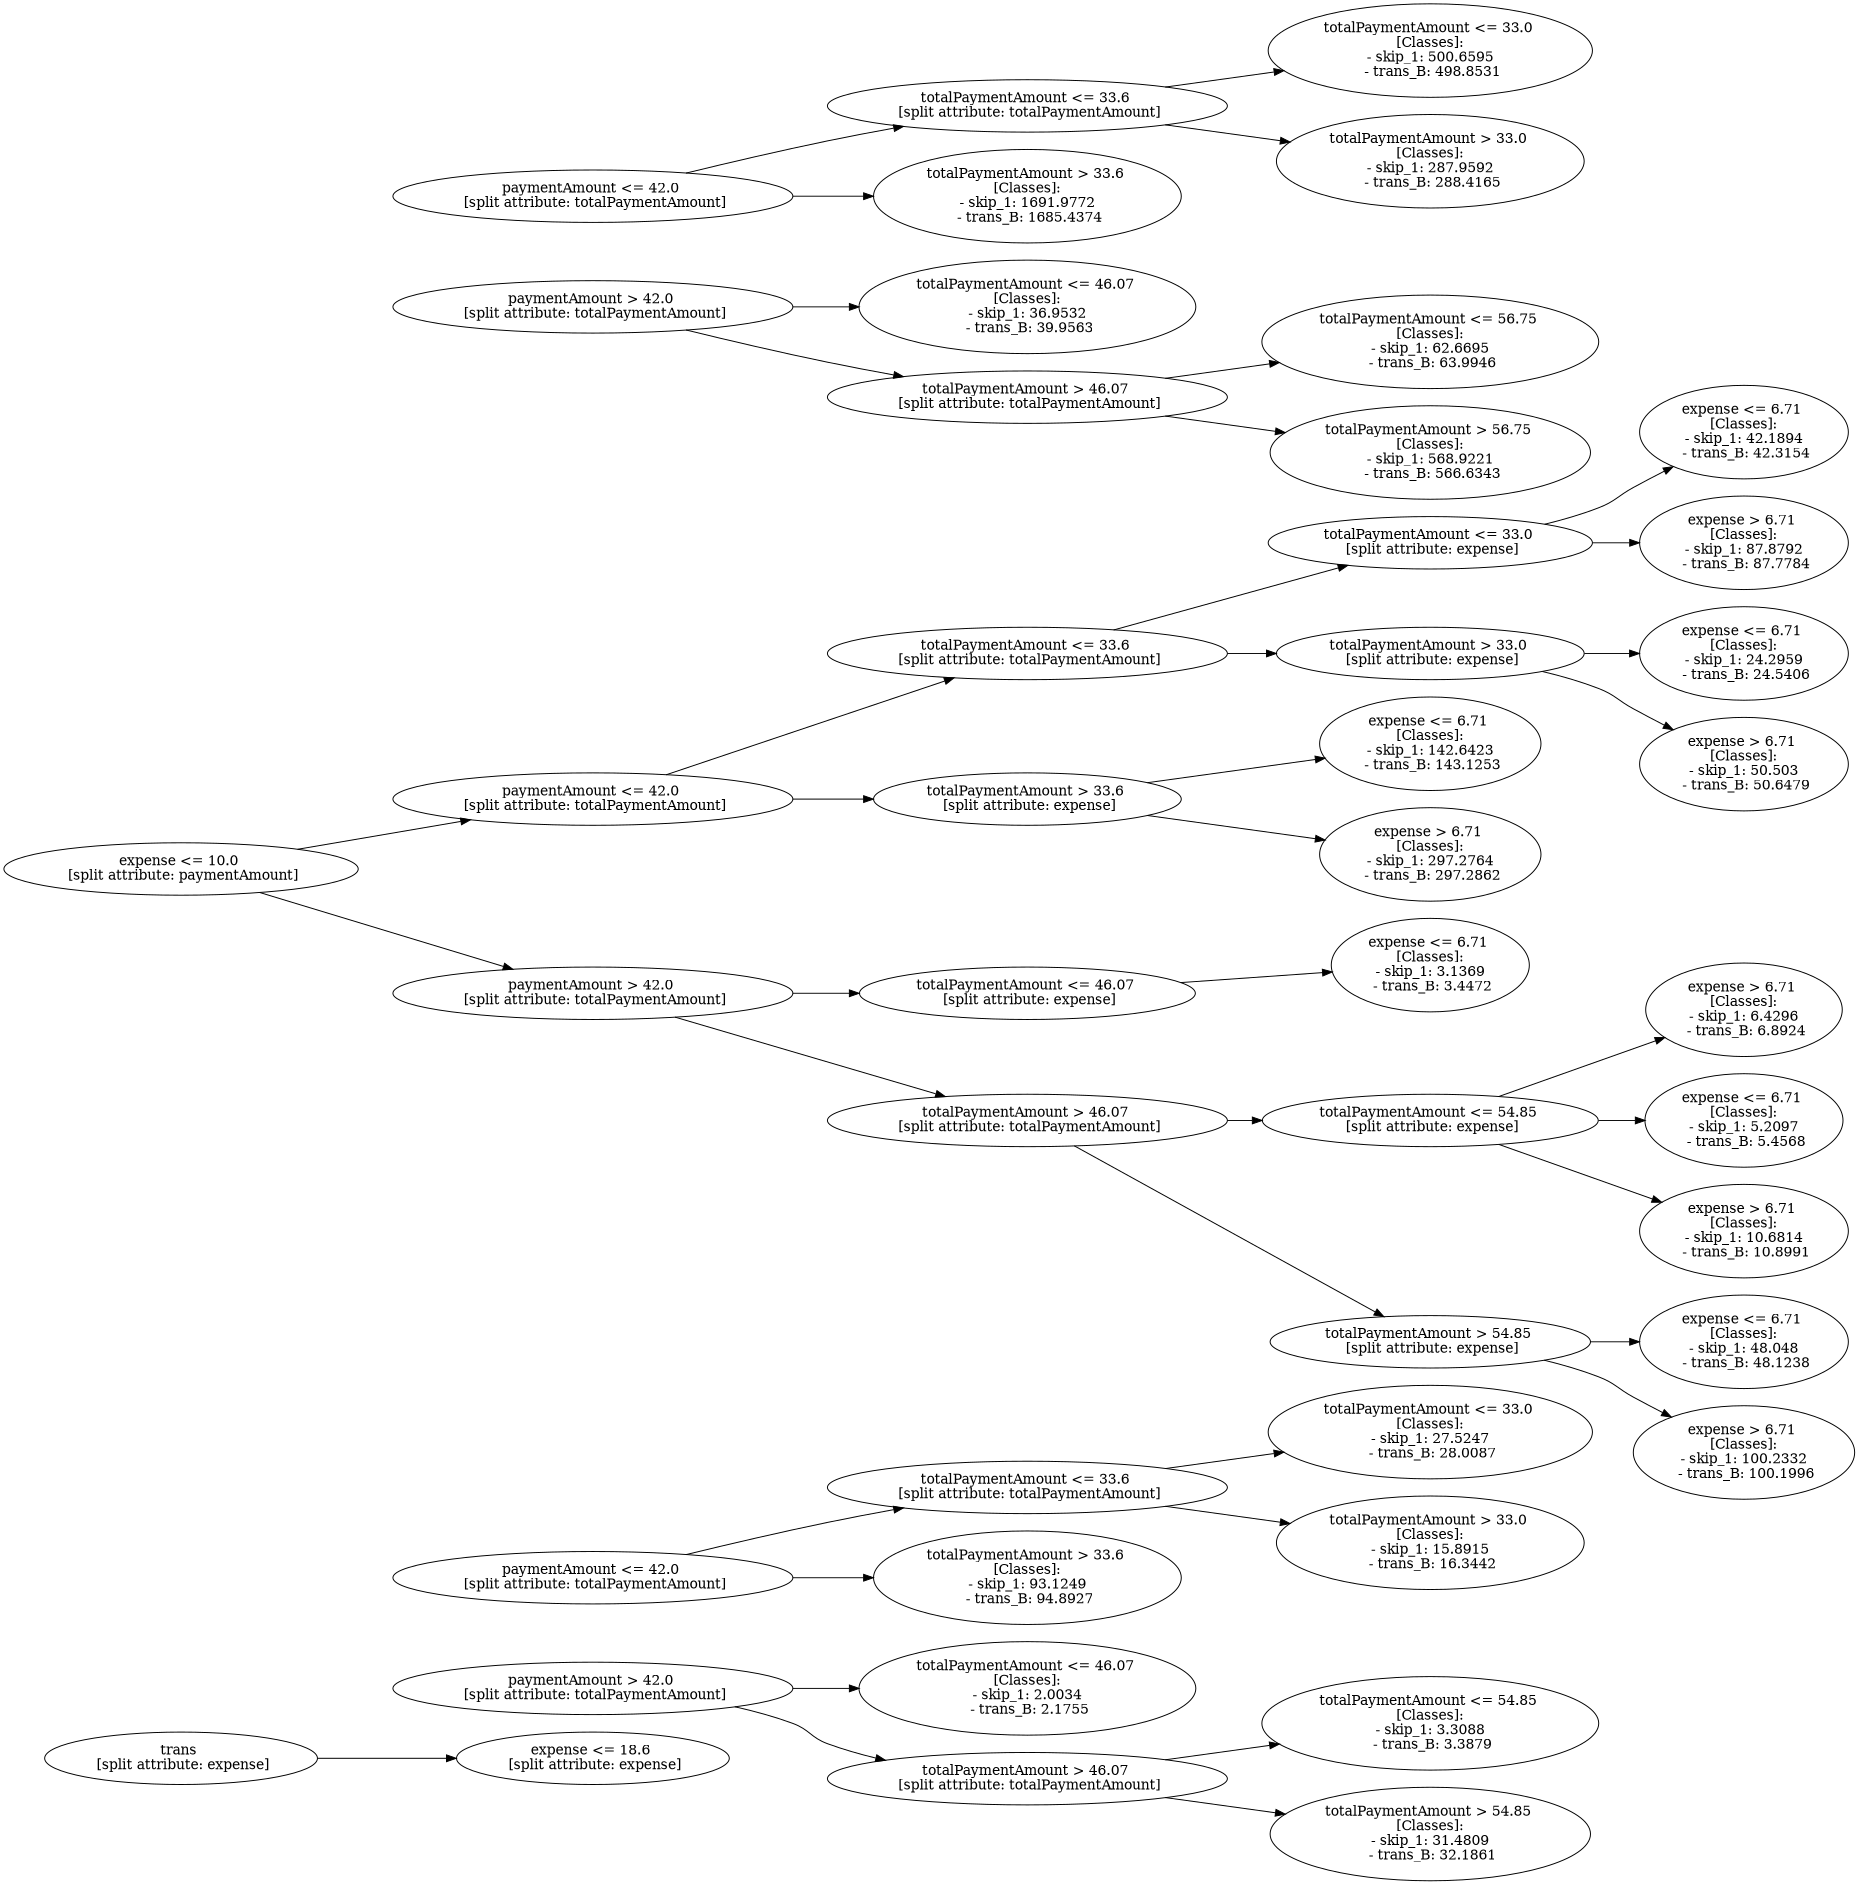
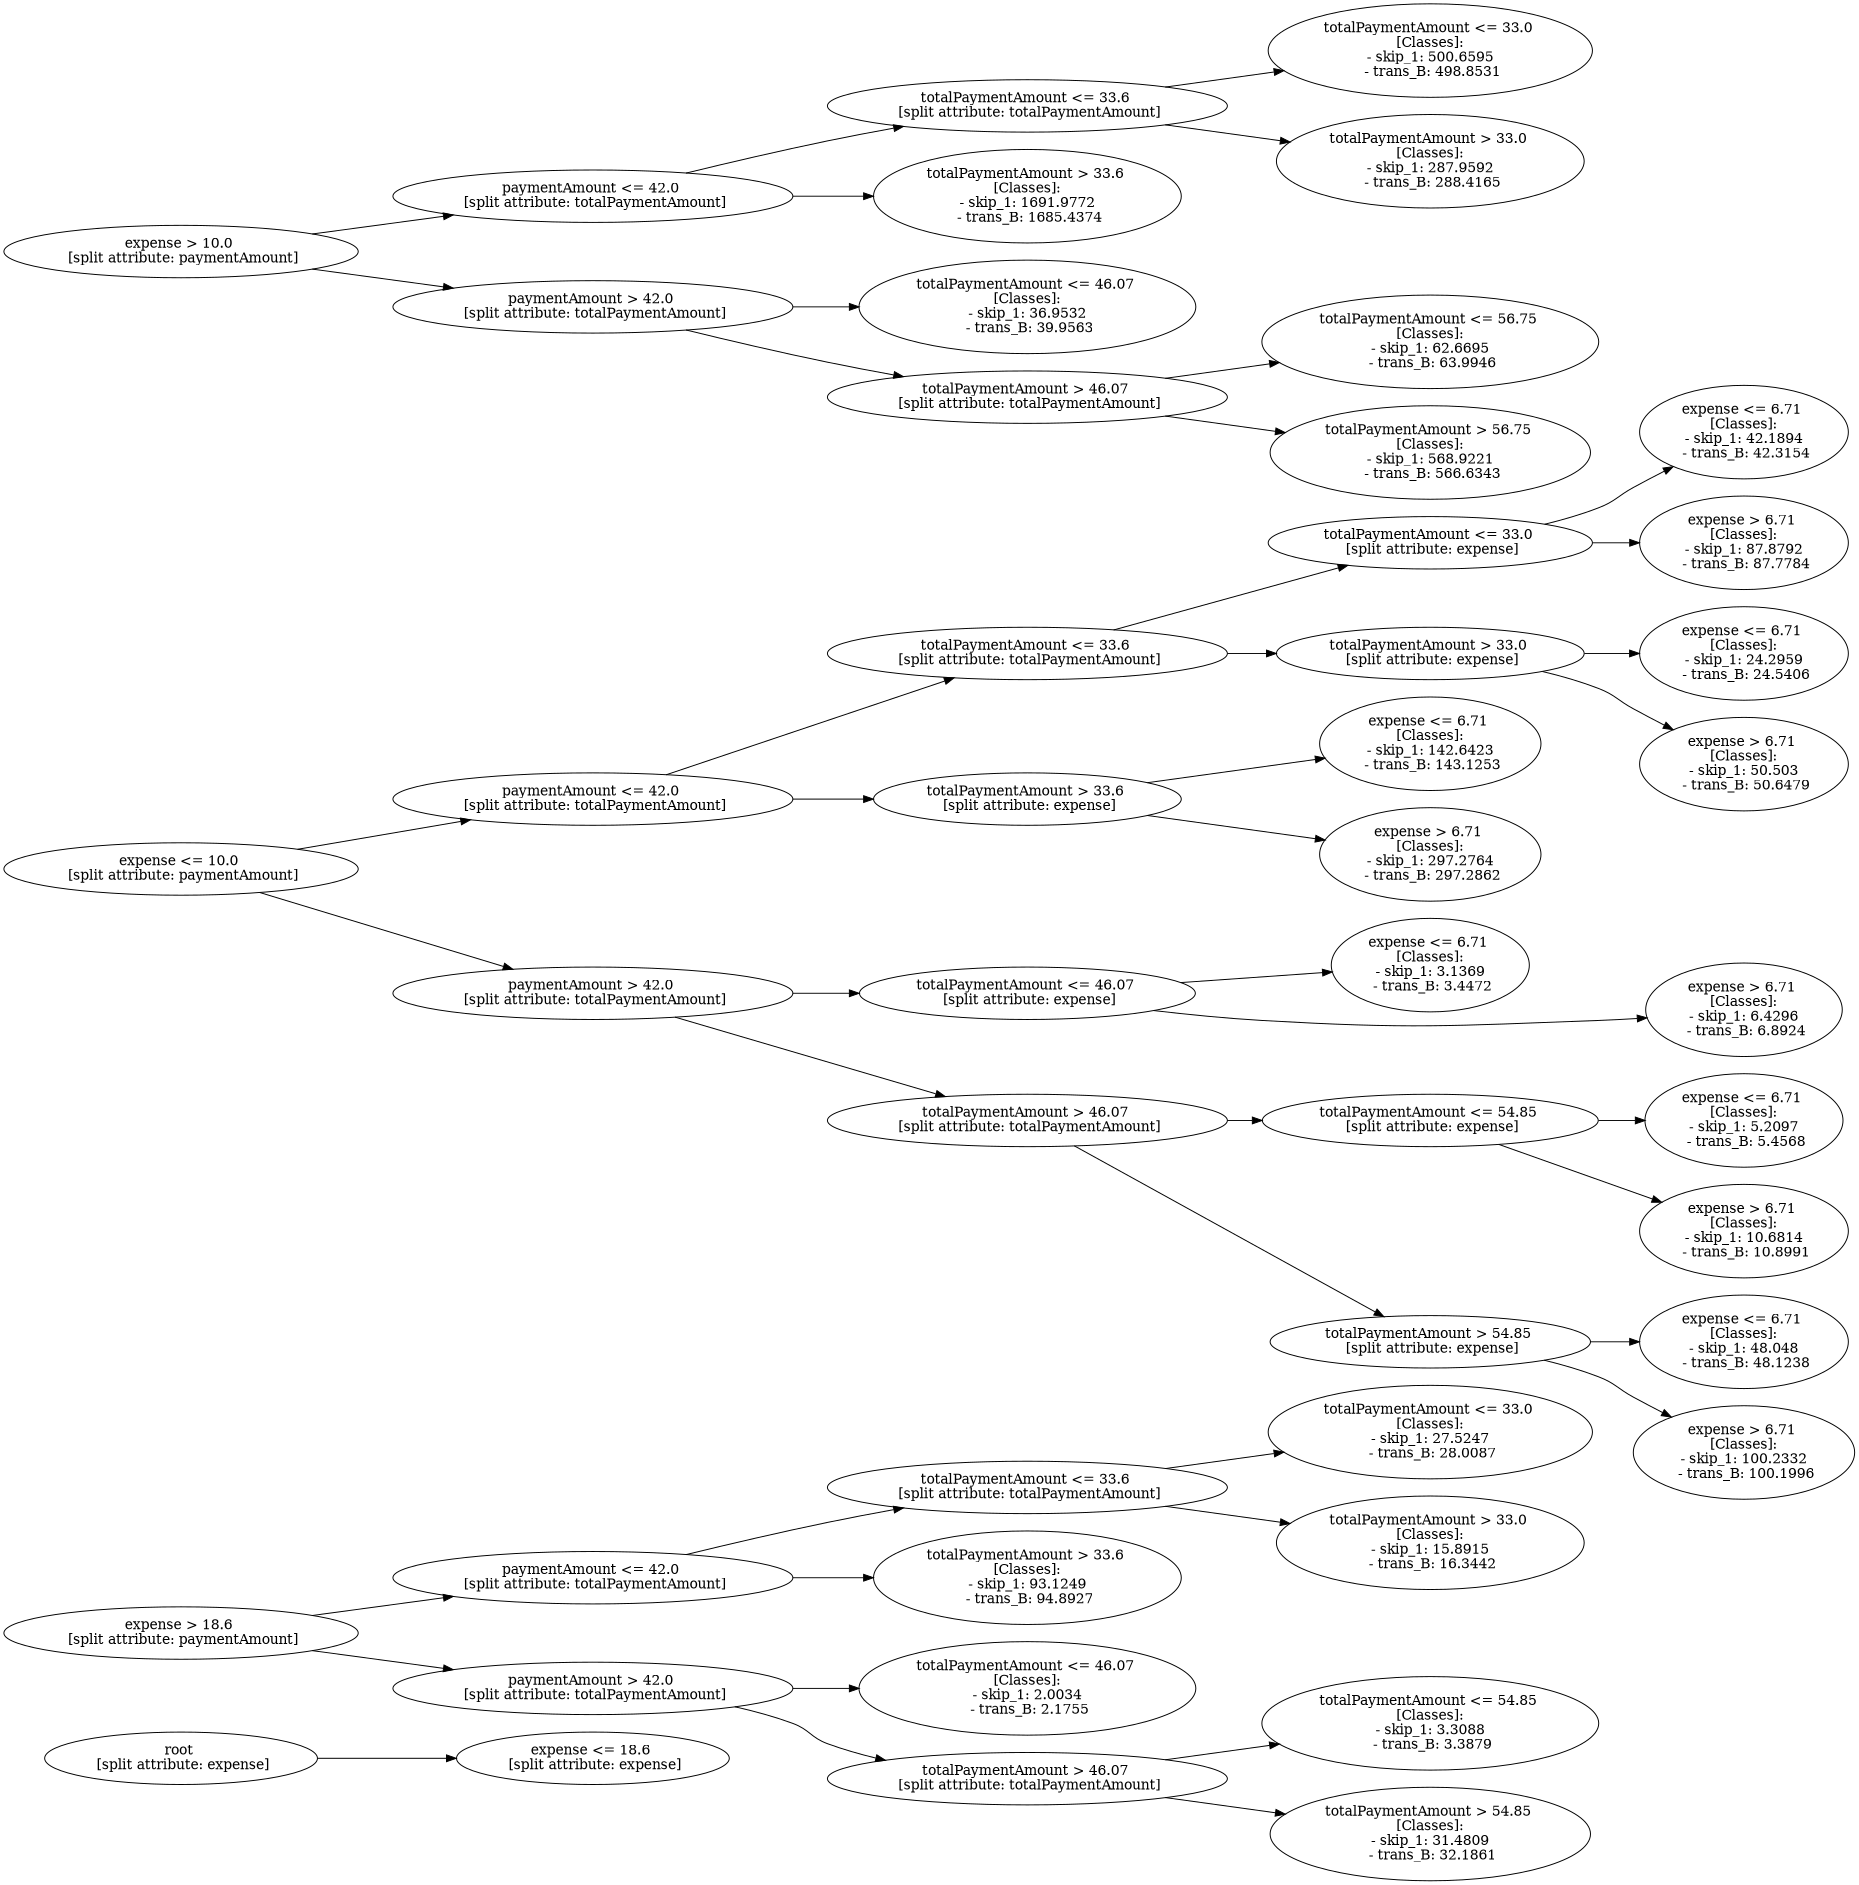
node "expense > 10.0 [split attribute: paymentAmount]": added
edge "totalPaymentAmount <= 54.85 [split attribute: expense]" -> "expense > 6.71 [Classes]: - skip_1: 6.4296 - trans_B: 6.8924": now "totalPaymentAmount <= 46.07 [split attribute: expense]" -> "expense > 6.71 [Classes]: - skip_1: 6.4296 - trans_B: 6.8924"
node "expense > 18.6 [split attribute: paymentAmount]": added
node "trans [split attribute: expense]": label "trans [split attribute: expense]" -> "root [split attribute: expense]"
